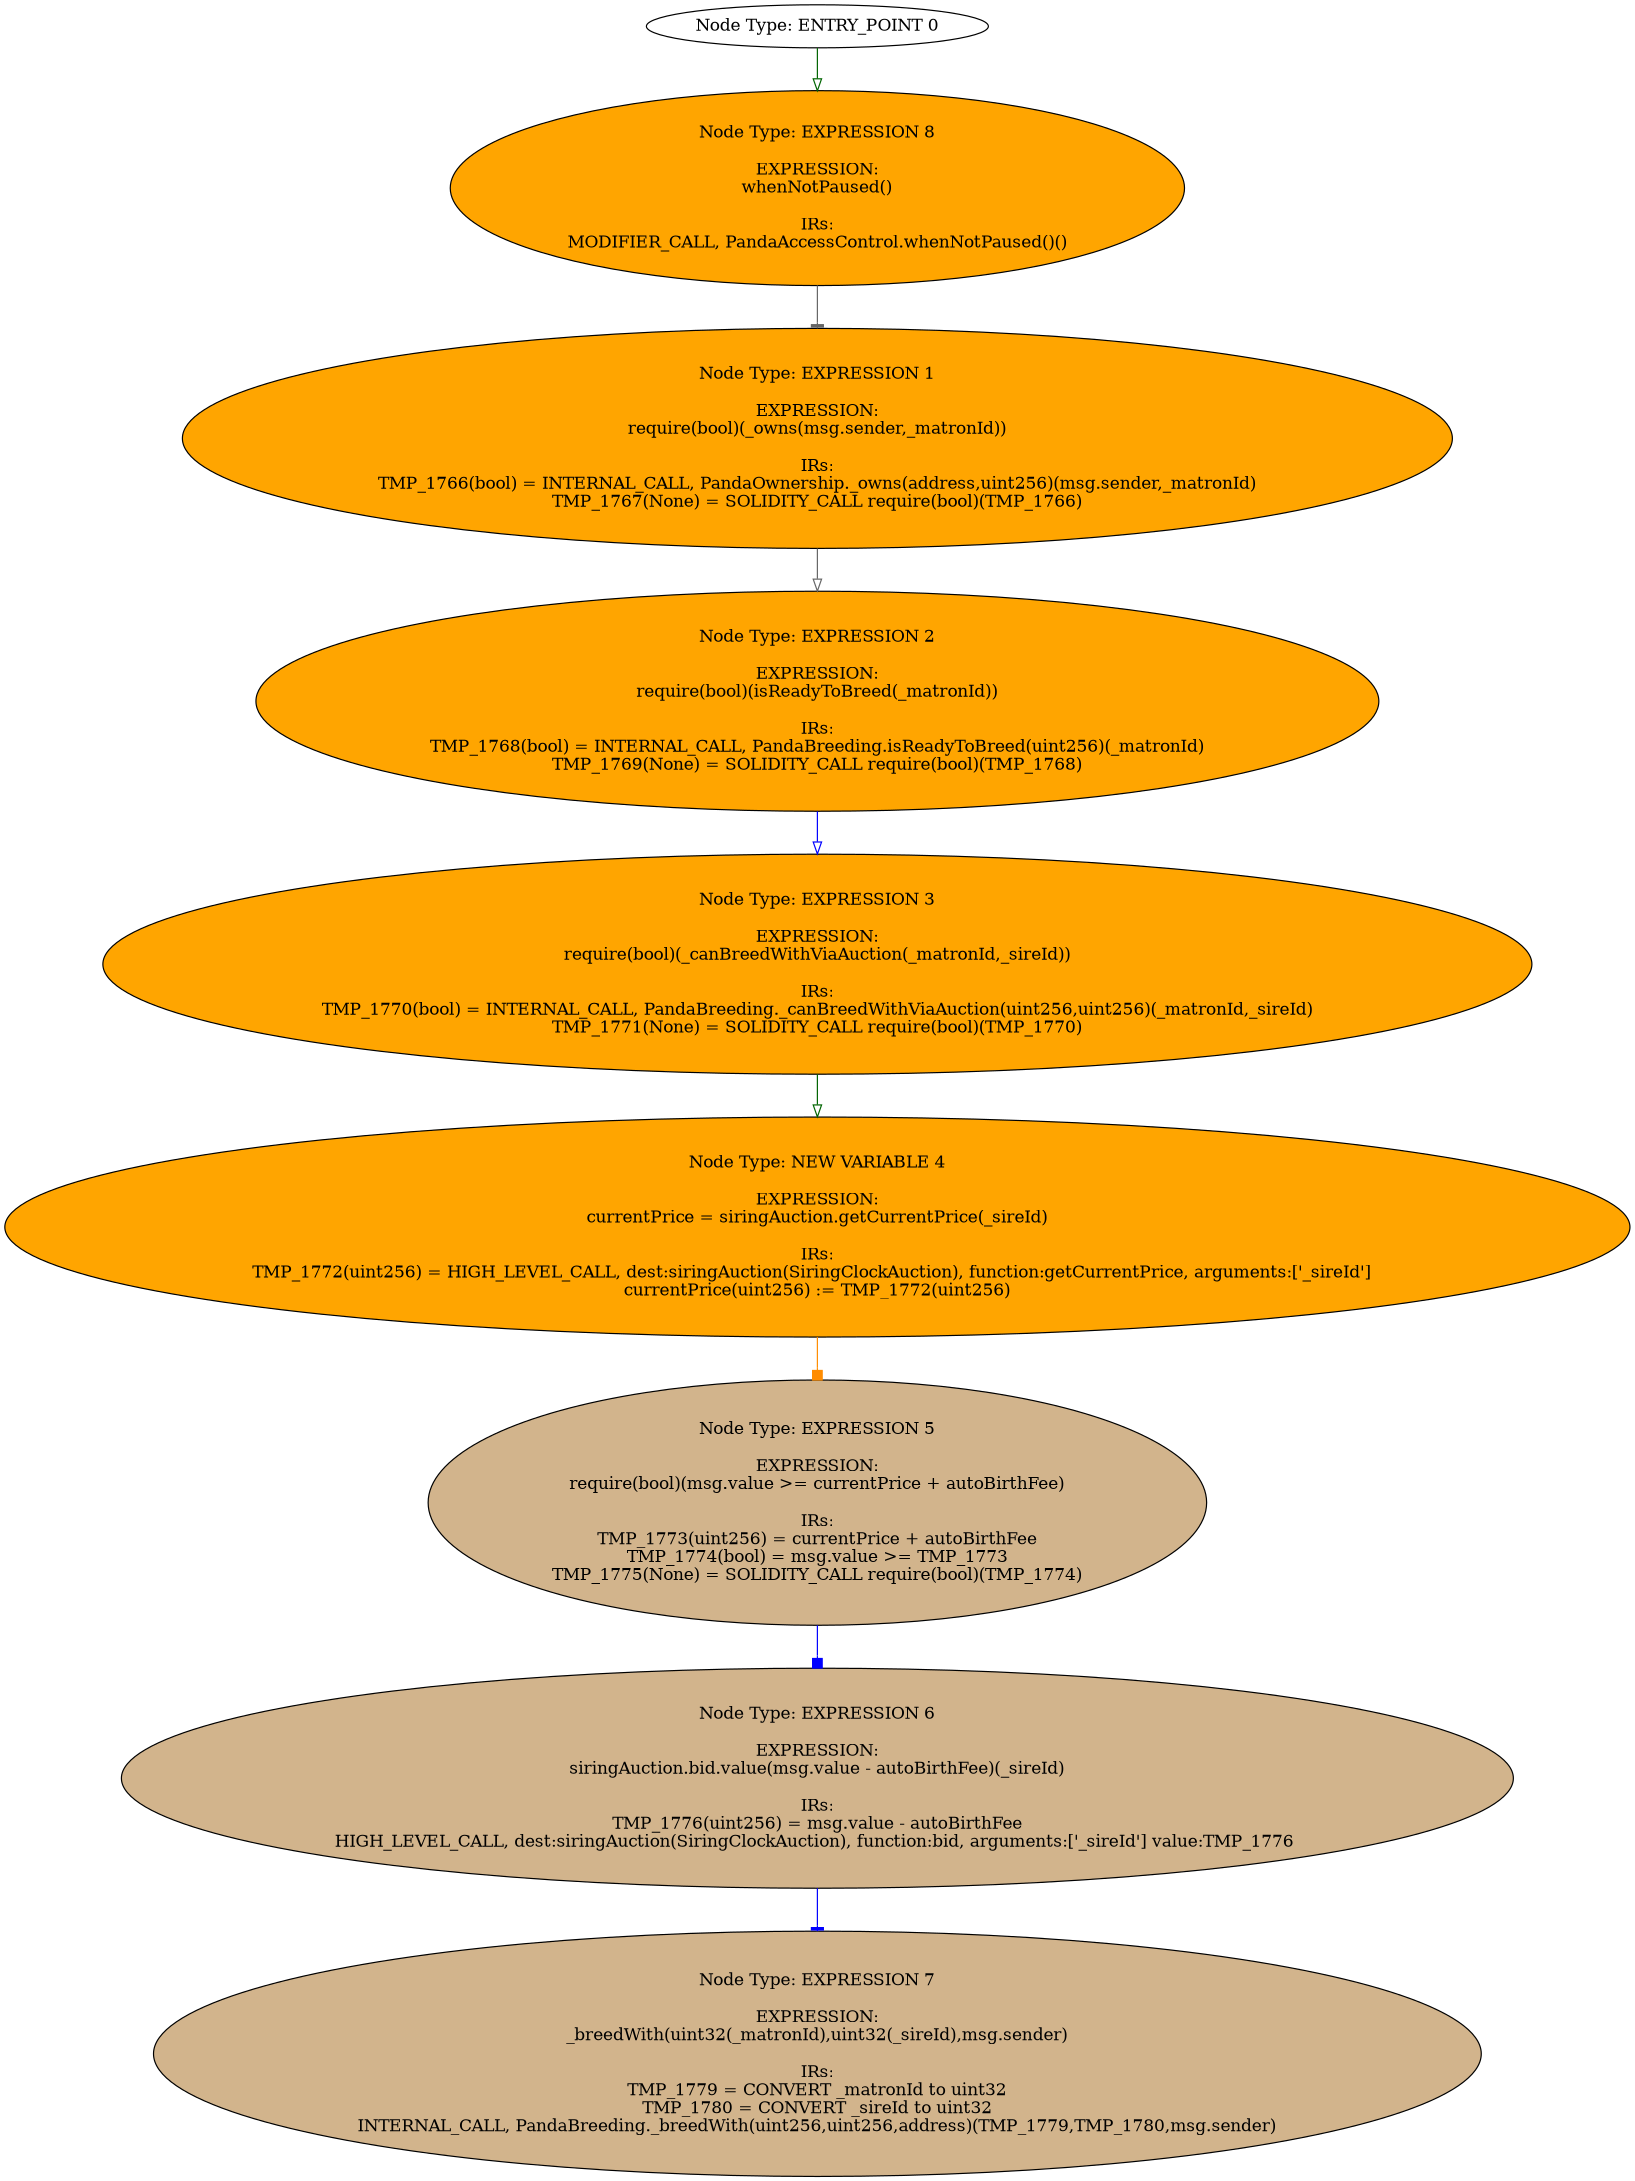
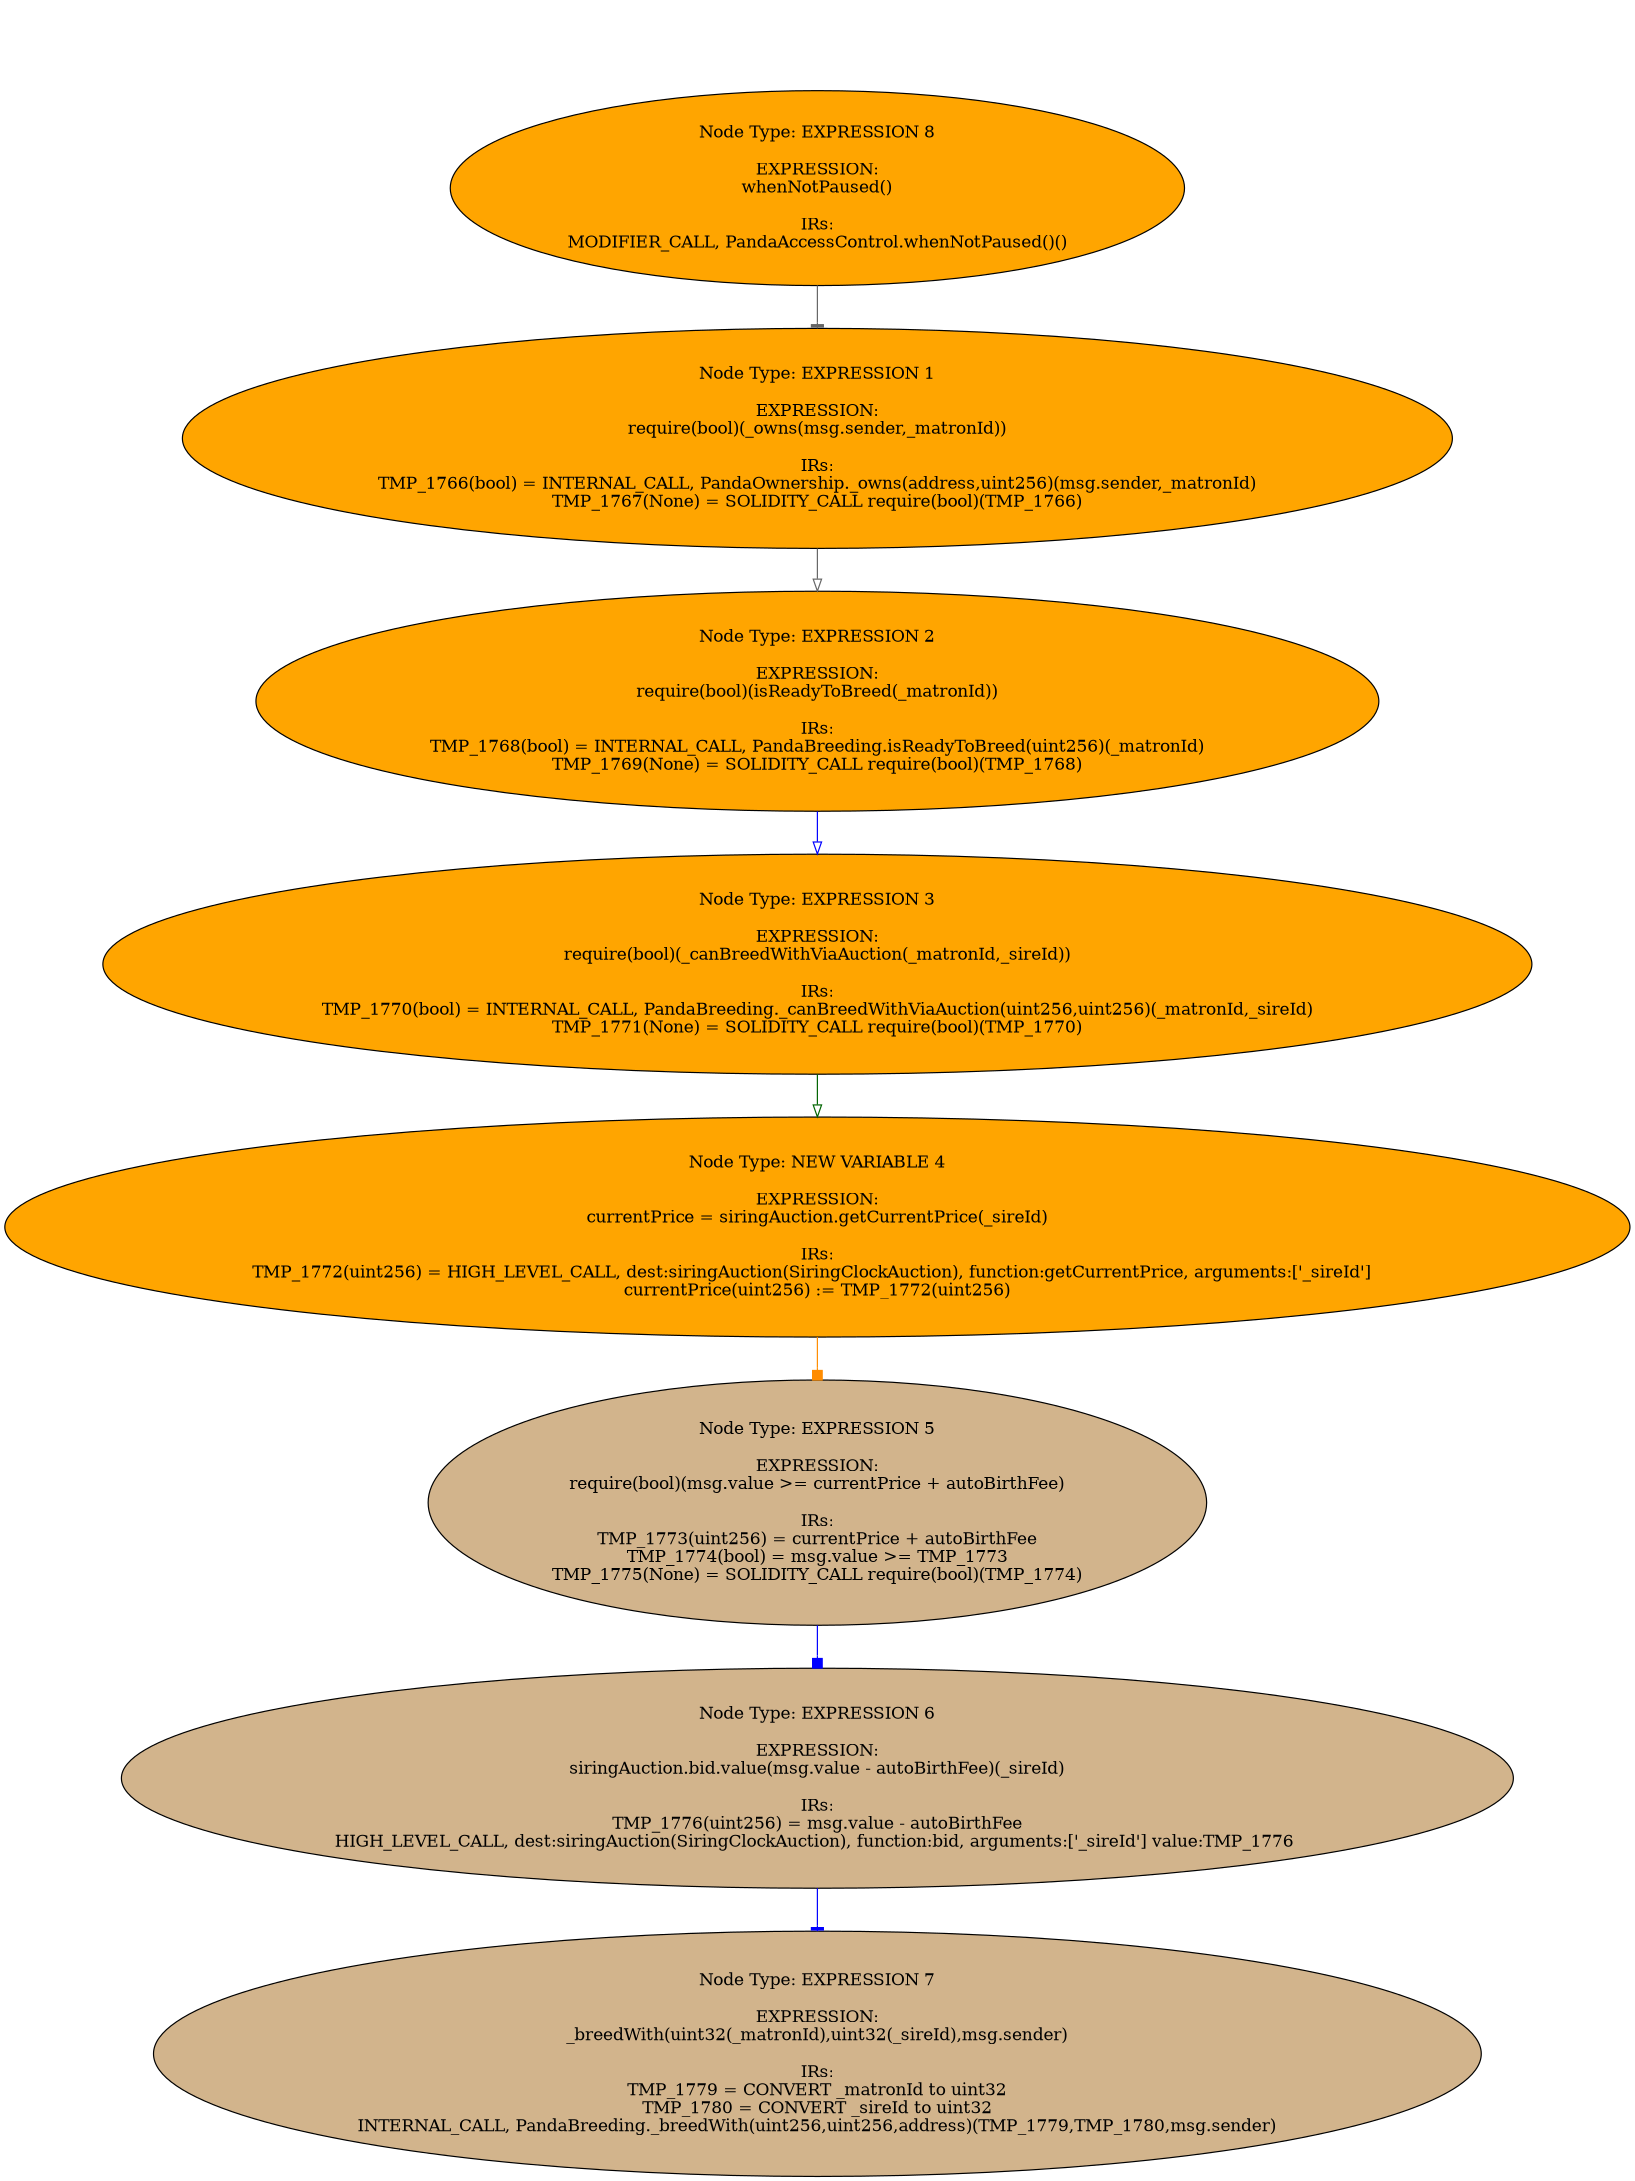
node "Node Type: ENTRY_POINT 0": removed
